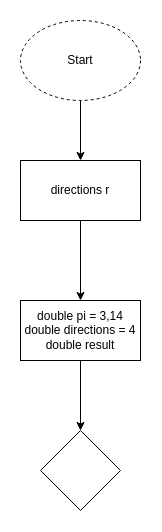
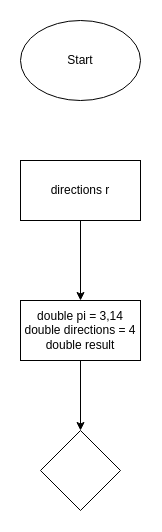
node "Start": style dashed -> solid
edge "Start" -> "directions r": removed
